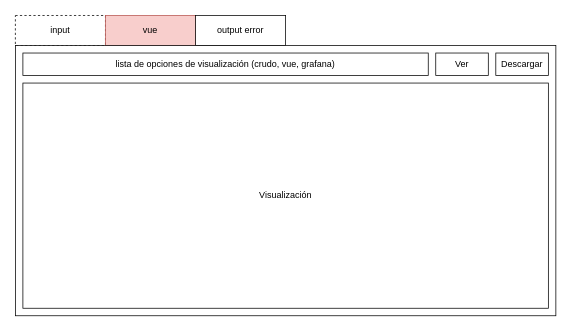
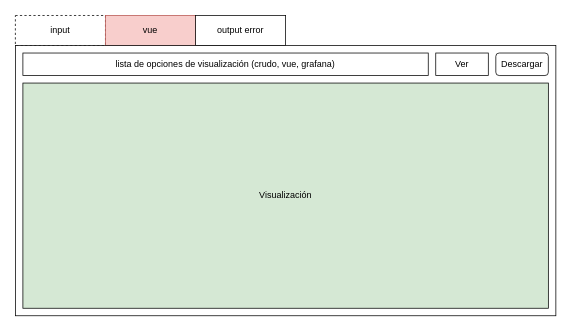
node "Descargar": shape rectangle -> rounded rectangle
node "Visualización": fillcolor #ffffff -> #d5e8d4
